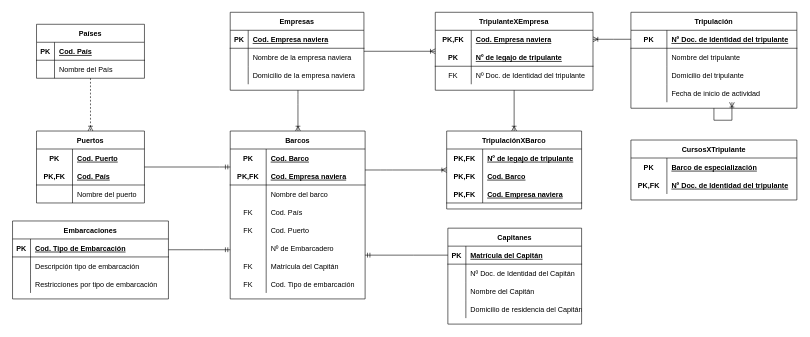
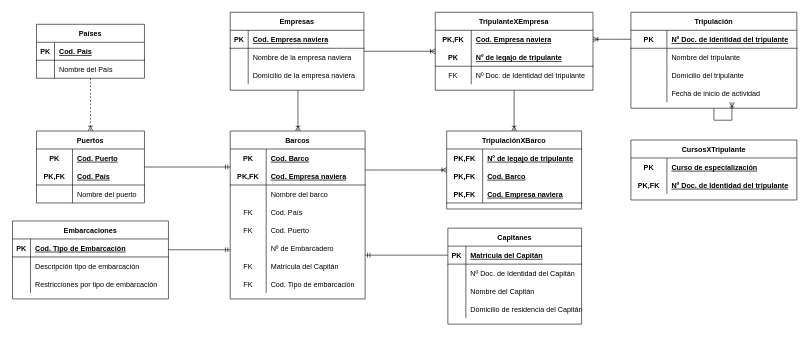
node "Barco de especialización": label "Barco de especialización" -> "Curso de especialización"
